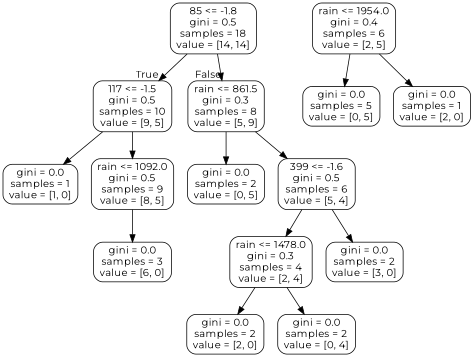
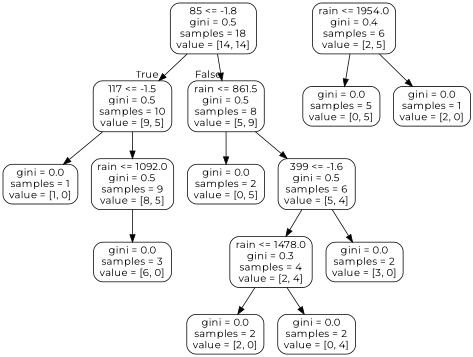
node "rain <= 861.5 gini = 0.3 samples = 8 value = [5, 9]": label "rain <= 861.5 gini = 0.3 samples = 8 value = [5, 9]" -> "rain <= 861.5 gini = 0.5 samples = 8 value = [5, 9]"
